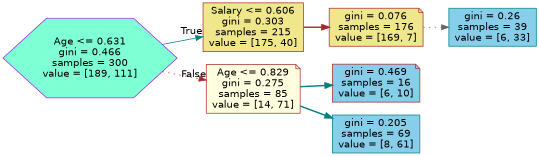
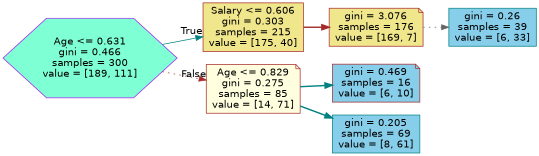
node "gini = 0.076 samples = 176 value = [169, 7]": label "gini = 0.076 samples = 176 value = [169, 7]" -> "gini = 3.076 samples = 176 value = [169, 7]"
